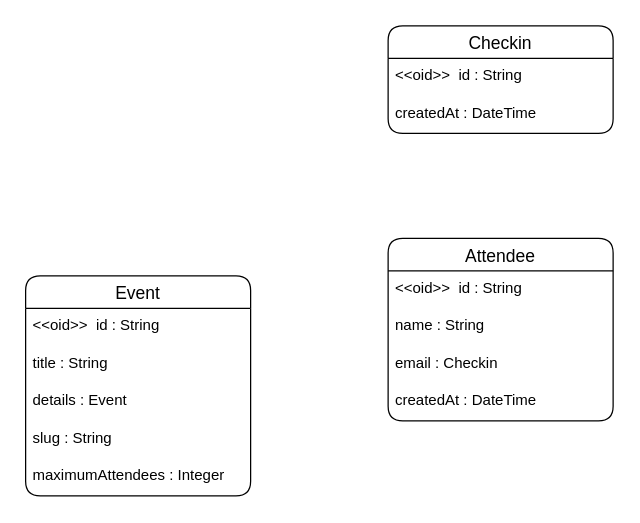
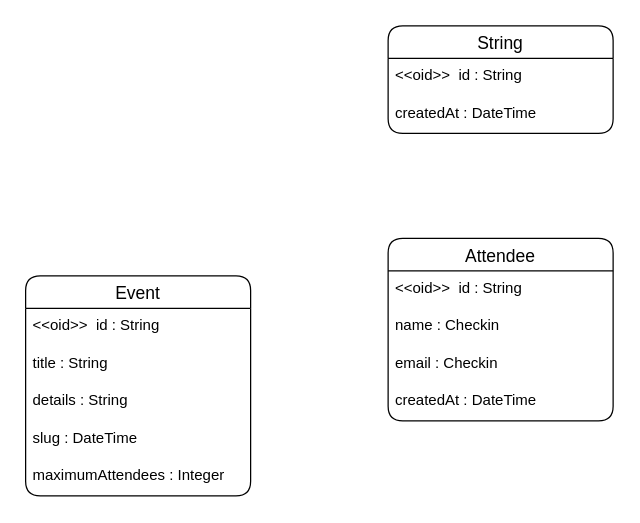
node "Checkin": label "Checkin" -> "String"
node "name : String": label "name : String" -> "name : Checkin"
node "details : Event": label "details : Event" -> "details : String"
node "slug : String": label "slug : String" -> "slug : DateTime"
